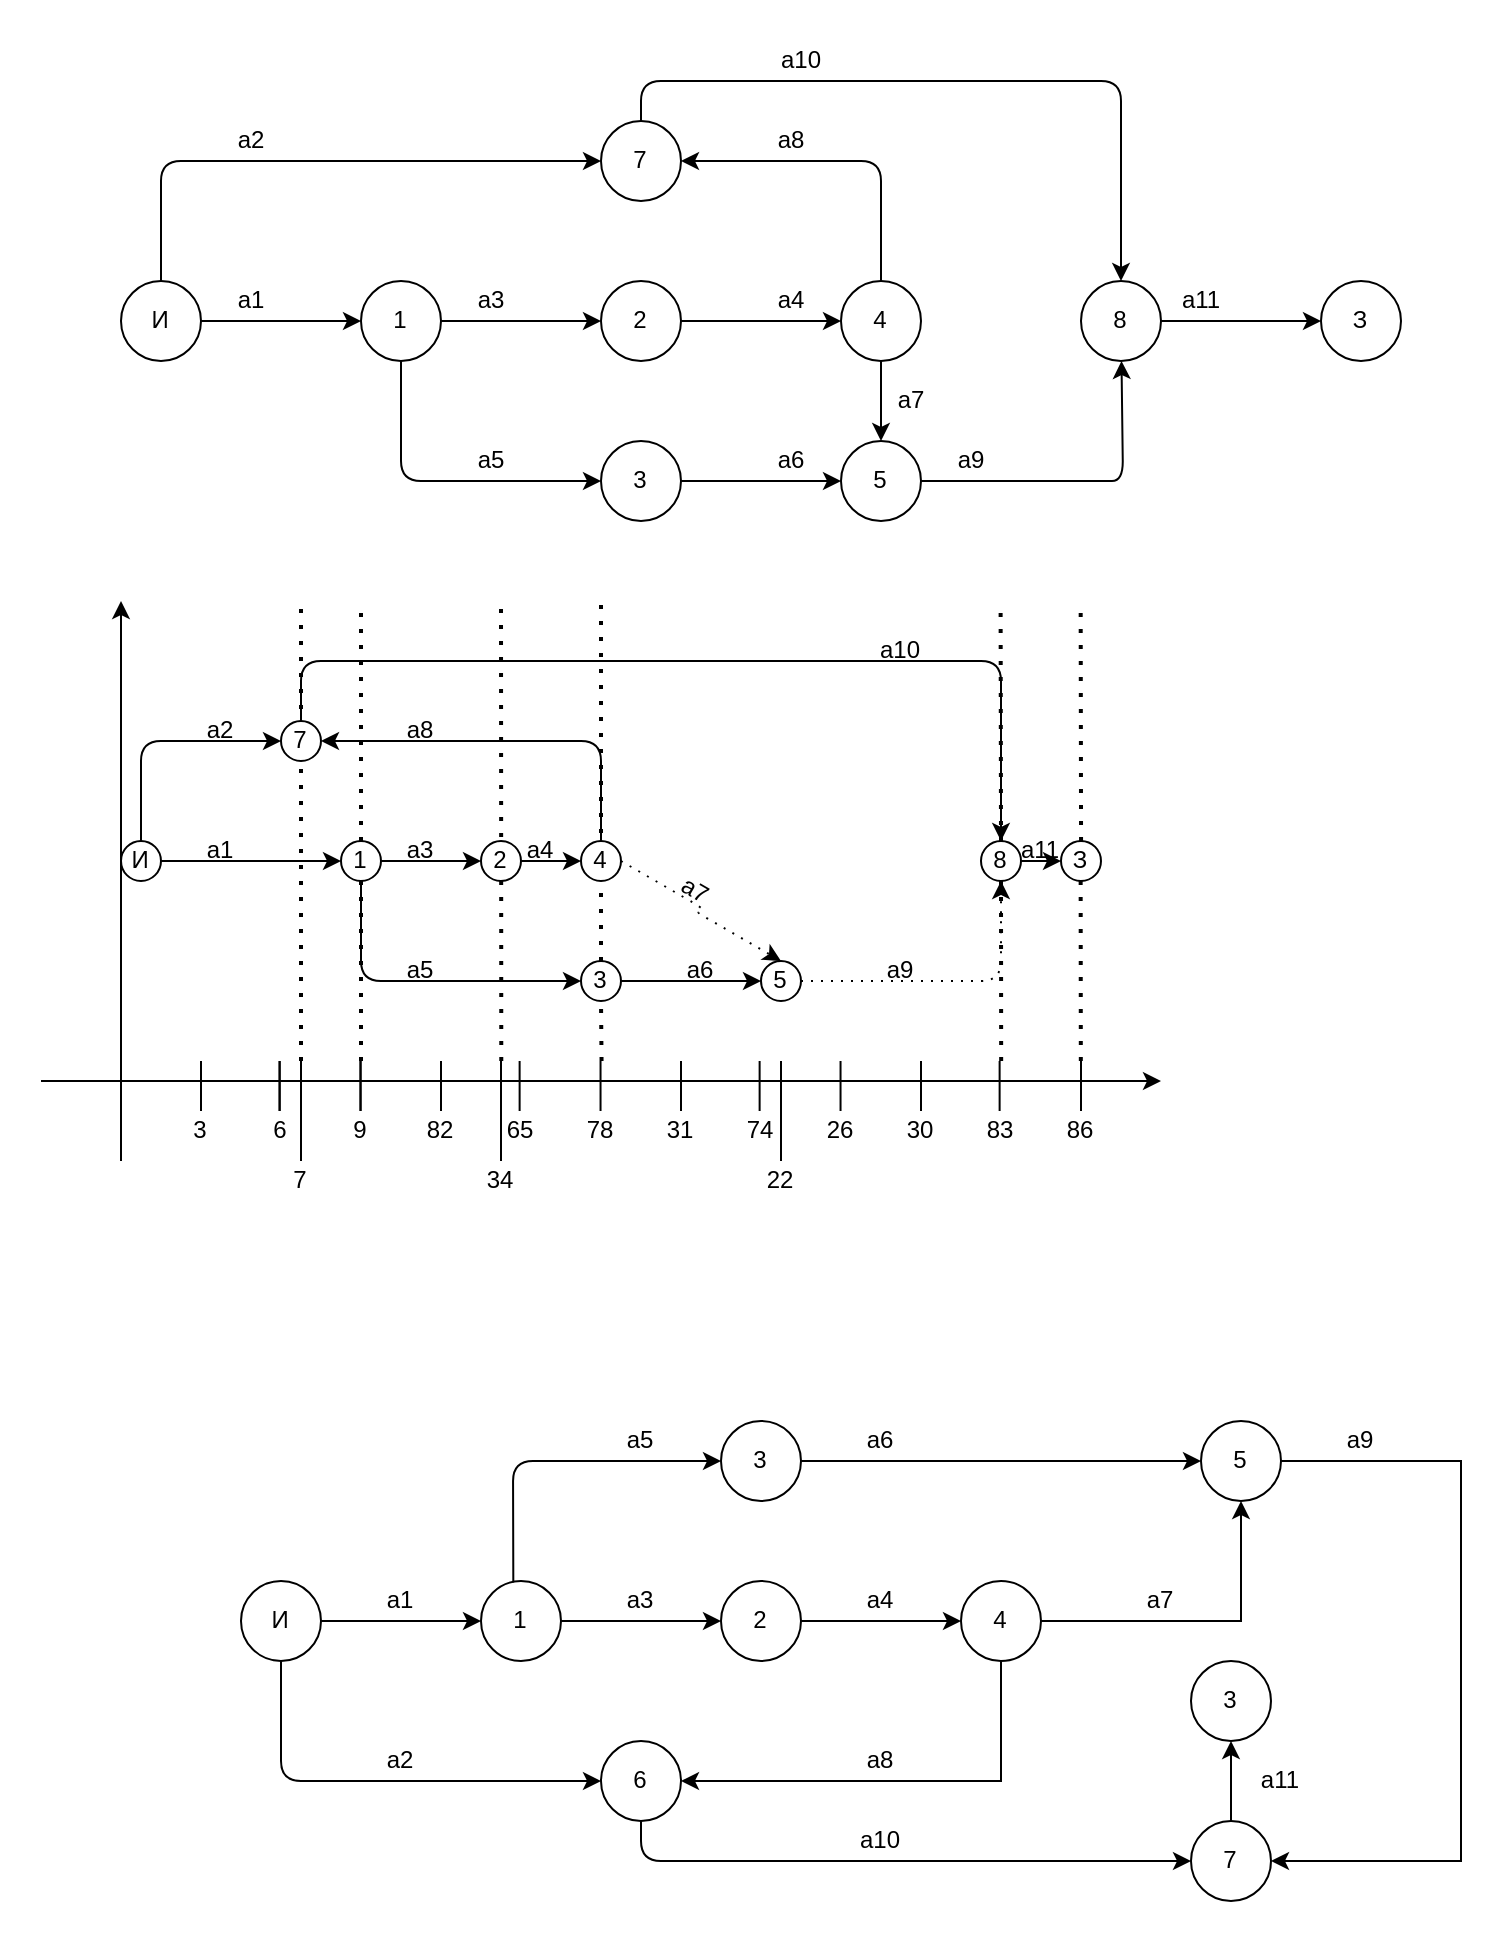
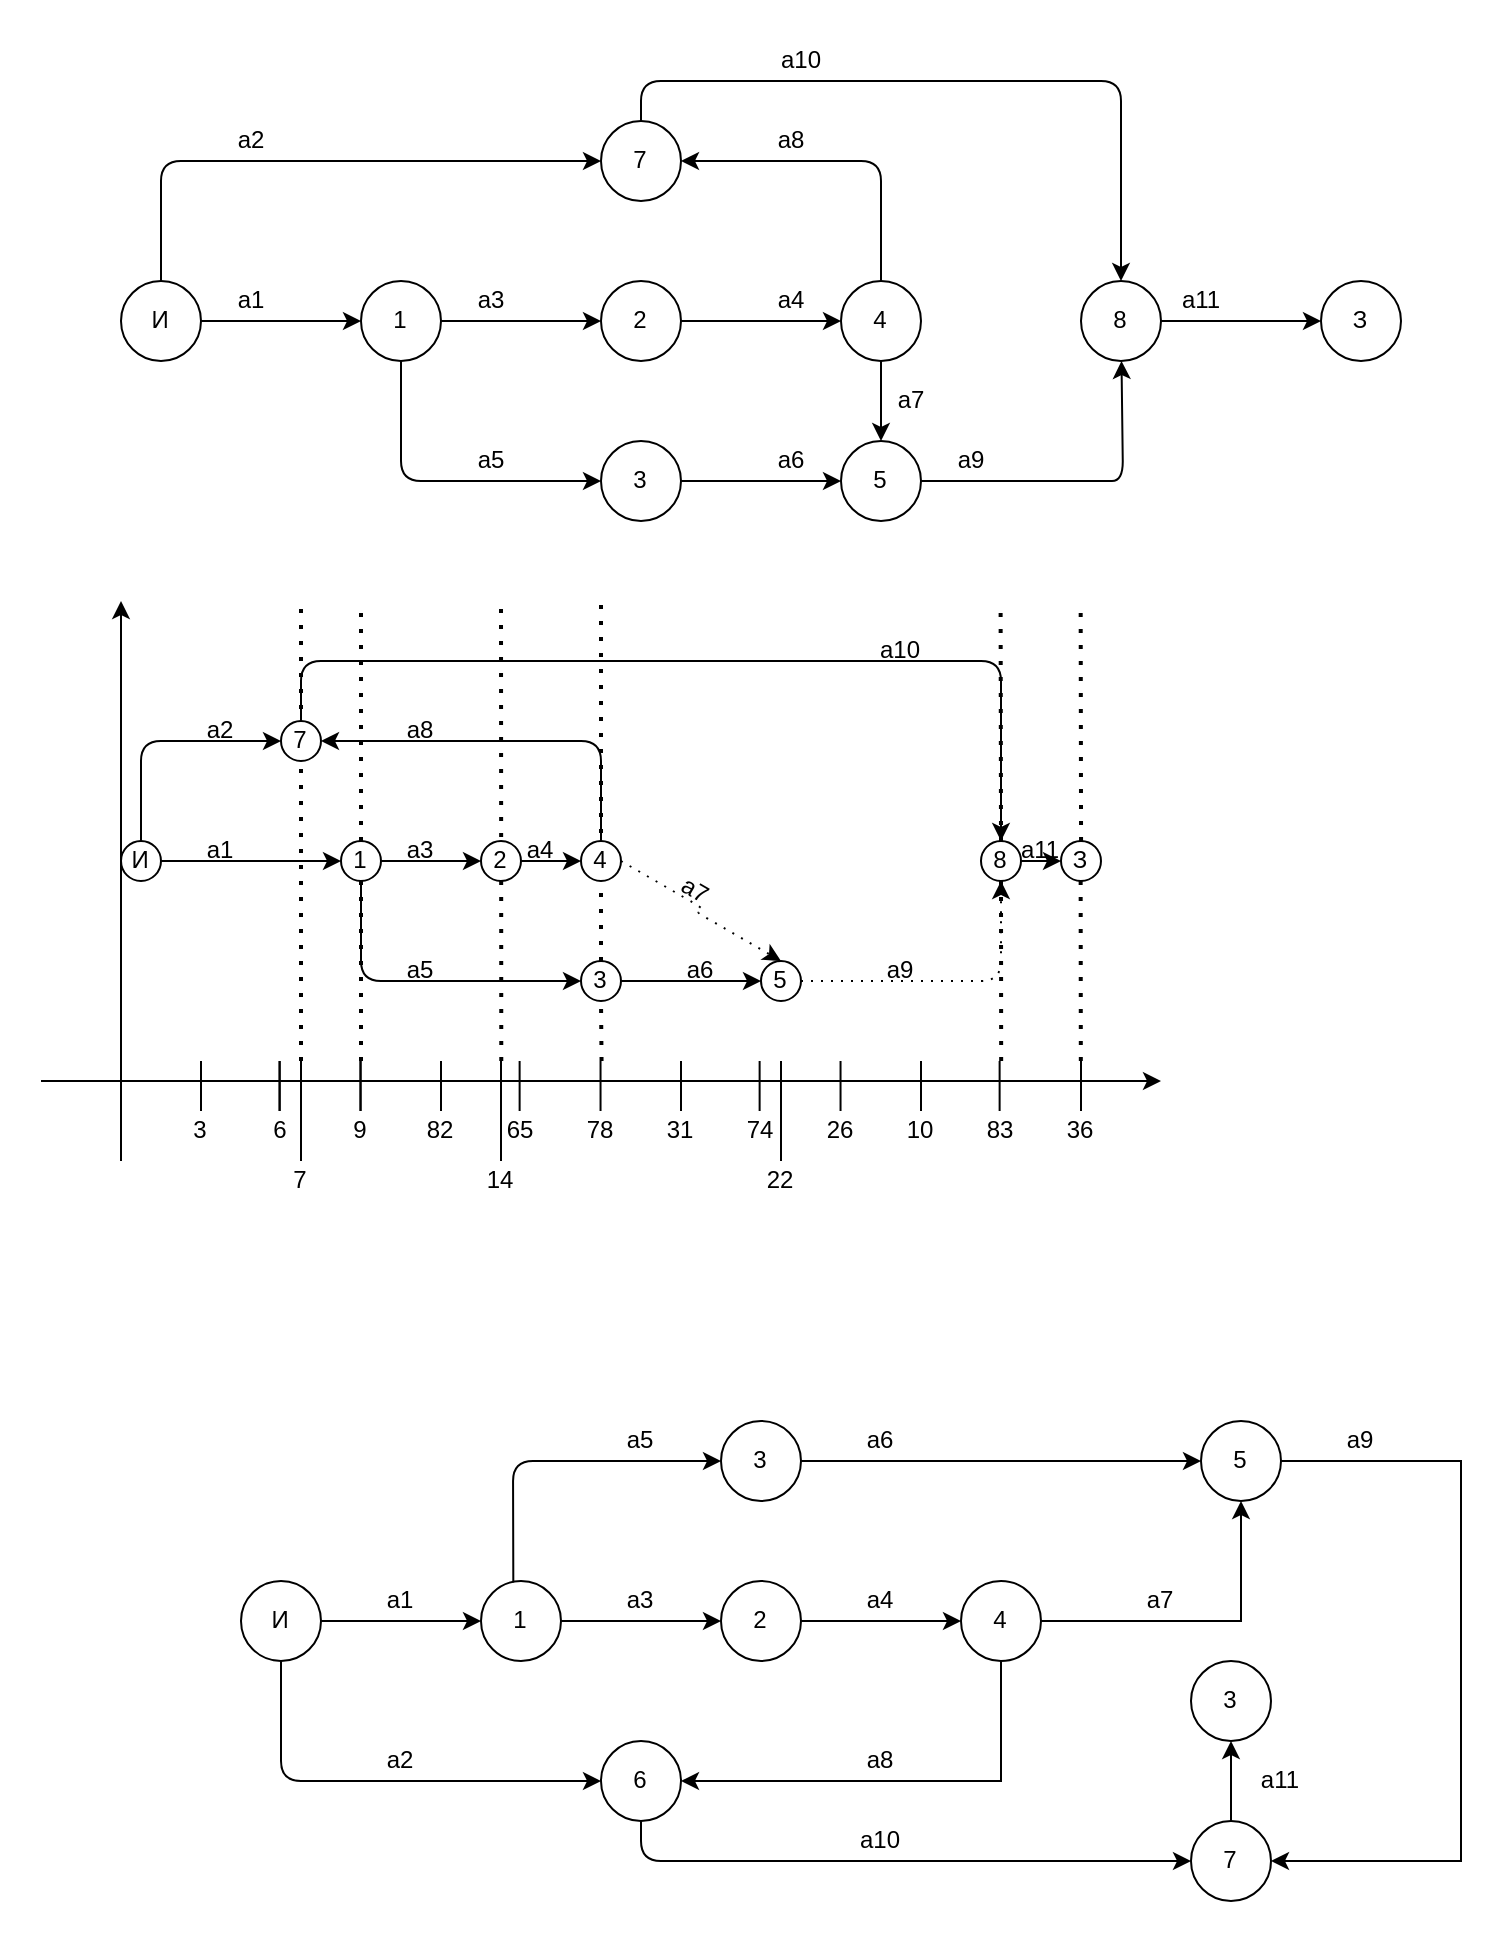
node "30": label "30" -> "10"
node "86": label "86" -> "36"
node "34": label "34" -> "14"
